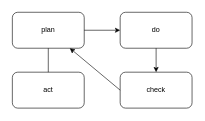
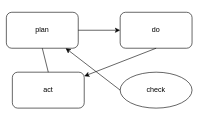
node "plan": moved (48, 30) -> (42, 30)
edge "do" -> "check": now "do" -> "act"
node "check": shape rounded rectangle -> ellipse
